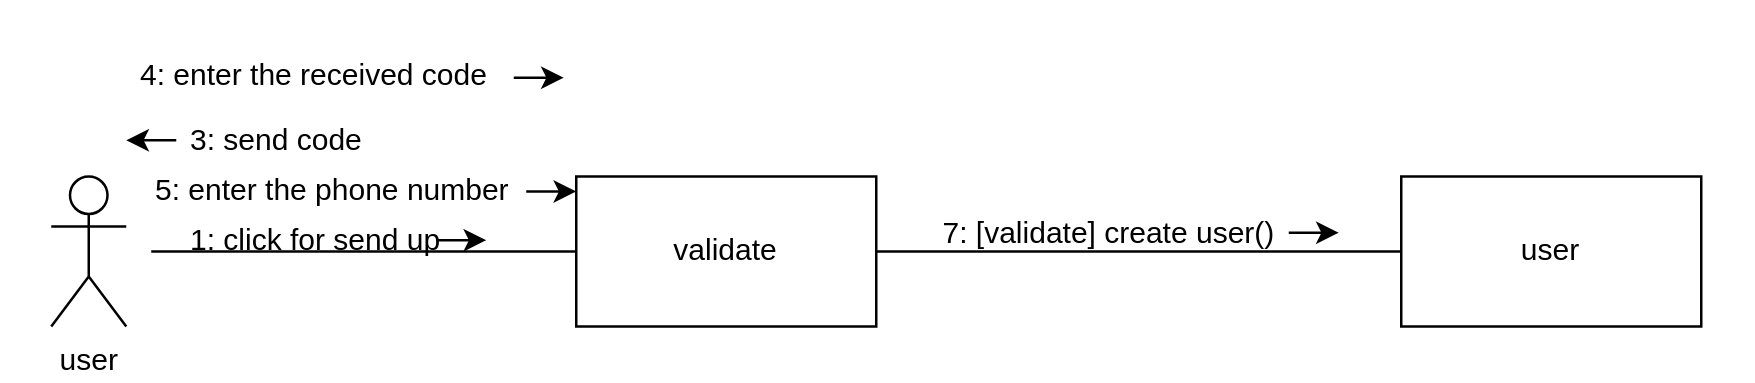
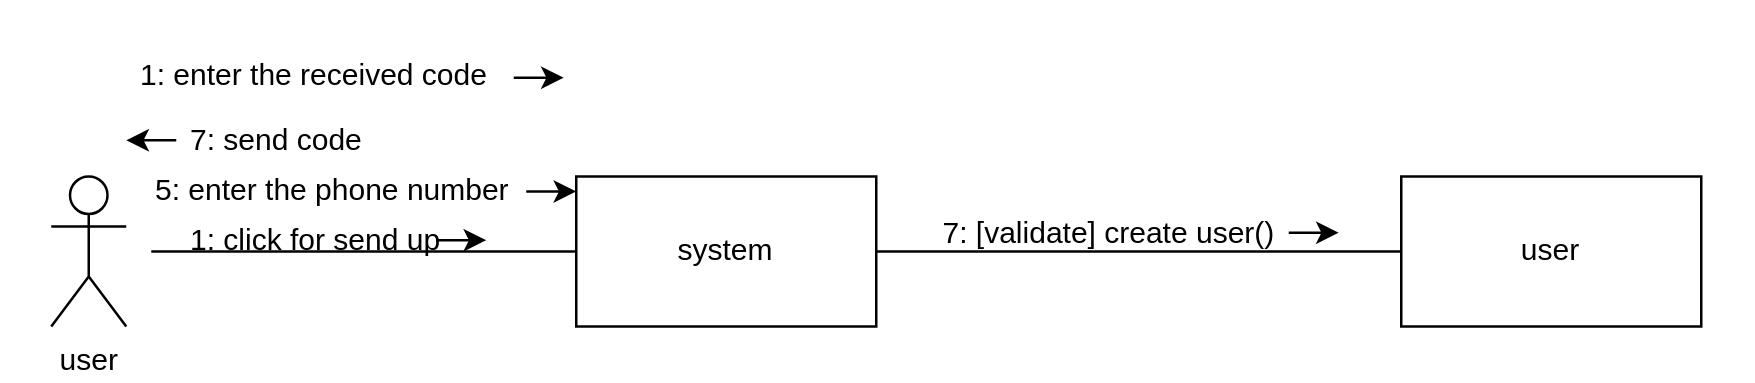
node "4: enter the received code": label "4: enter the received code" -> "1: enter the received code"
node "3: send code": label "3: send code" -> "7: send code"
node "validate": label "validate" -> "system"
